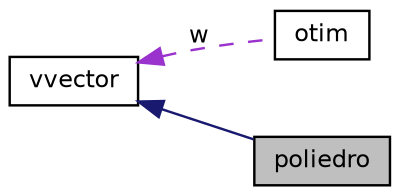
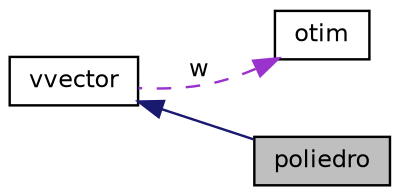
edge "otim" -> "vvector": reversed
